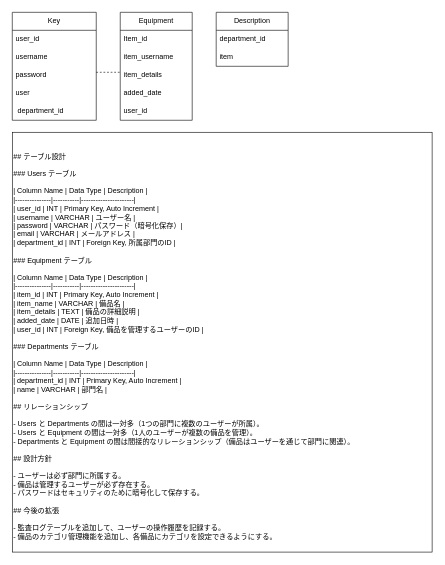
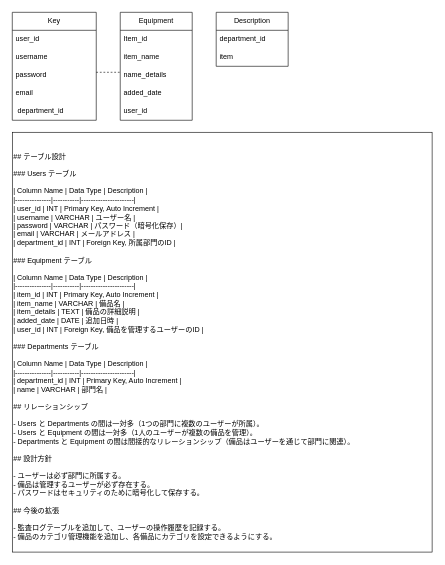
node "item_username": label "item_username" -> "item_name"
node "item_details": label "item_details" -> "name_details"
node "user": label "user" -> "email"
